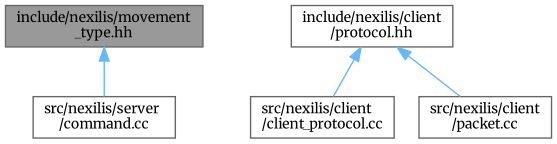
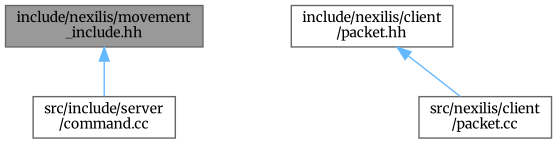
node "include/nexilis/movement _type.hh": label "include/nexilis/movement _type.hh" -> "include/nexilis/movement _include.hh"
node "include/nexilis/client /protocol.hh": label "include/nexilis/client /protocol.hh" -> "include/nexilis/client /packet.hh"
node "src/nexilis/server /command.cc": label "src/nexilis/server /command.cc" -> "src/include/server /command.cc"
node "src/nexilis/client /client_protocol.cc": removed
